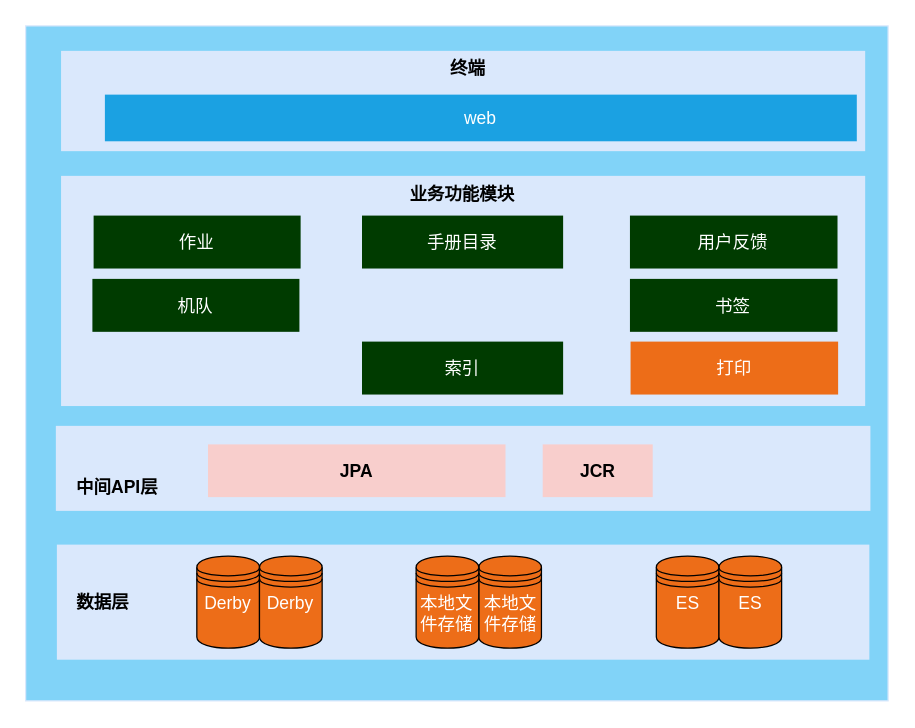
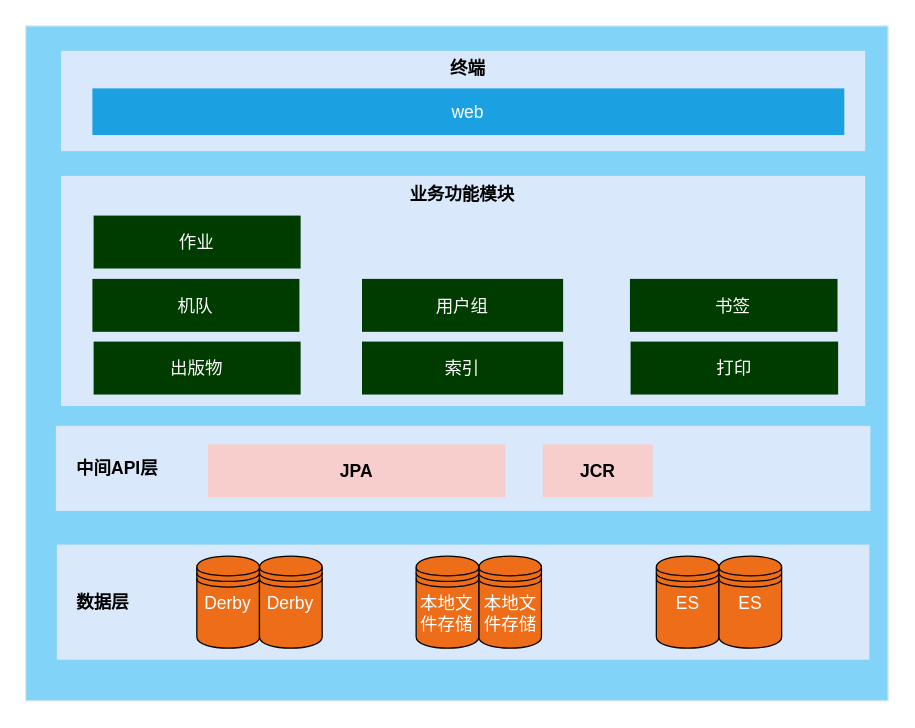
node "web": moved (481, 118) -> (468, 111)
node "手册目录": removed
node "用户反馈": removed
node "用户组": added
node "出版物": added
node "打印": fillcolor #ed6d18 -> #003b00
node "中间API层": moved (117, 487) -> (117, 468)
